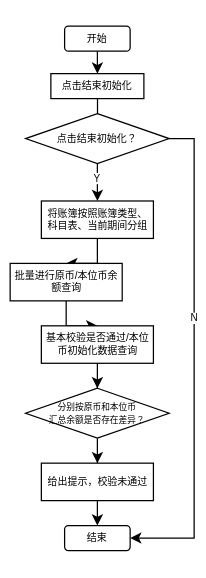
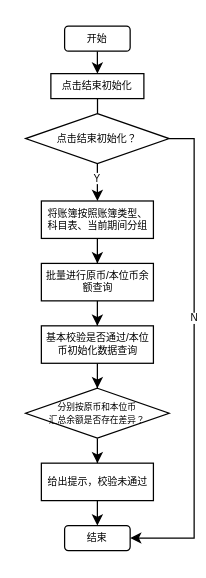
node "批量进行原币/本位币余额查询": moved (66, 282) -> (98, 282)
